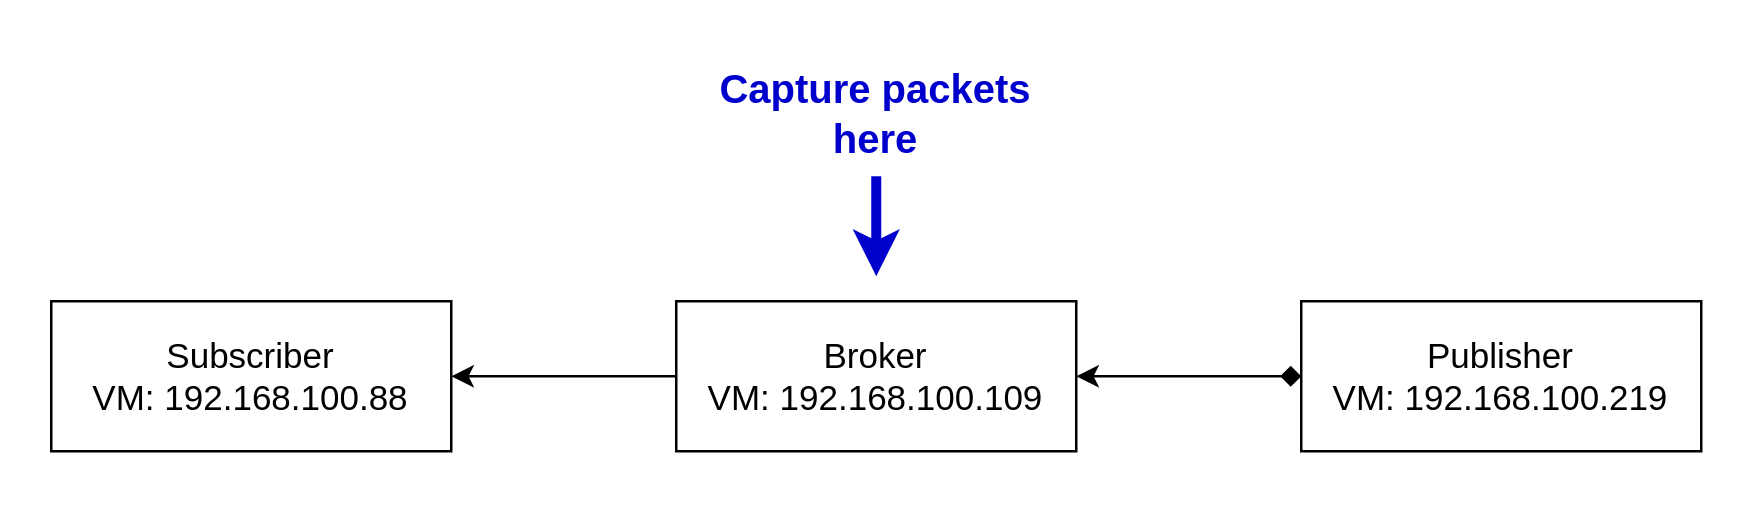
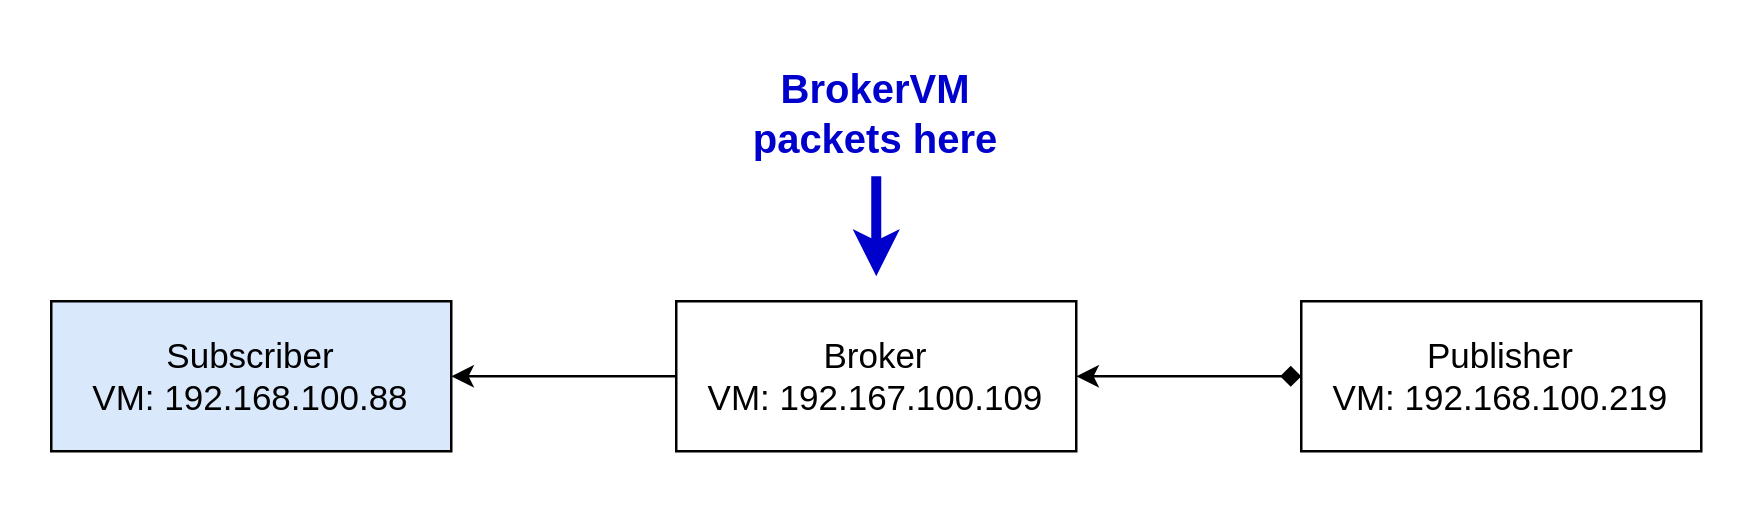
node "Capture packets here": label "Capture packets here" -> "BrokerVM packets here"
node "SubscriberVM: 192.168.100.88": fillcolor #ffffff -> #dae8fc
node "BrokerVM: 192.168.100.109": label "BrokerVM: 192.168.100.109" -> "BrokerVM: 192.167.100.109"
